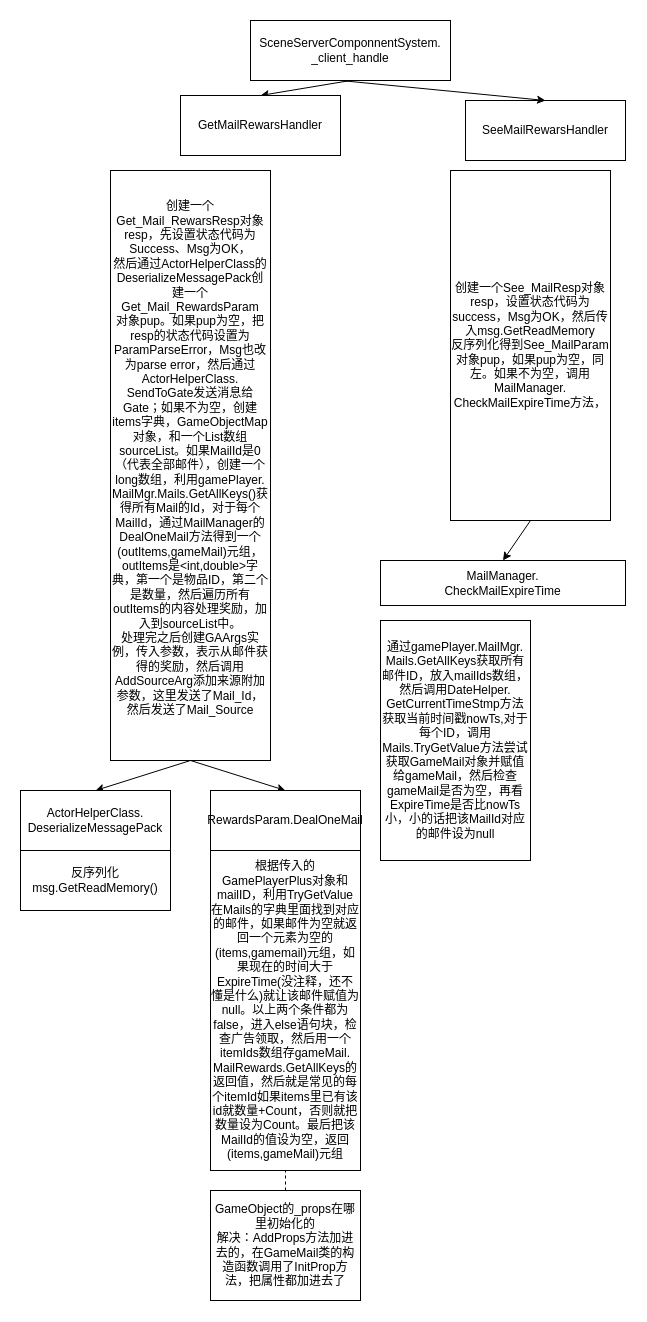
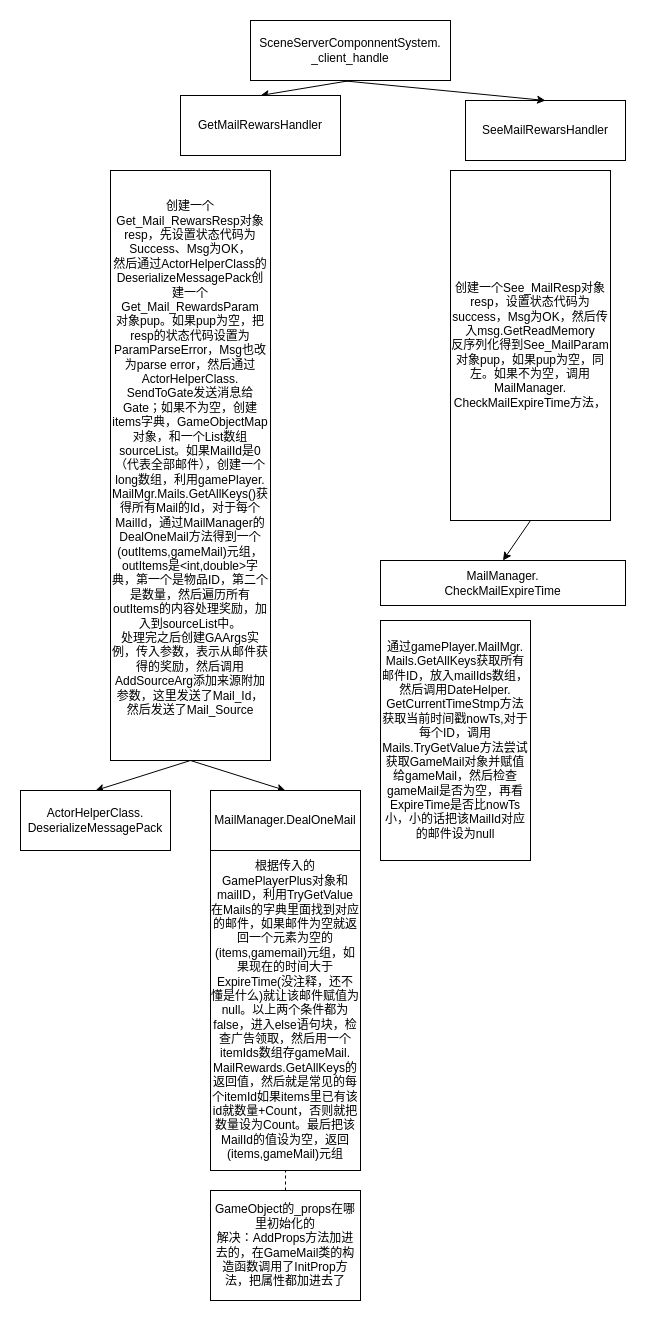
node "RewardsParam.DealOneMail": label "RewardsParam.DealOneMail" -> "MailManager.DealOneMail"
node "反序列化msg.GetReadMemory()": removed
